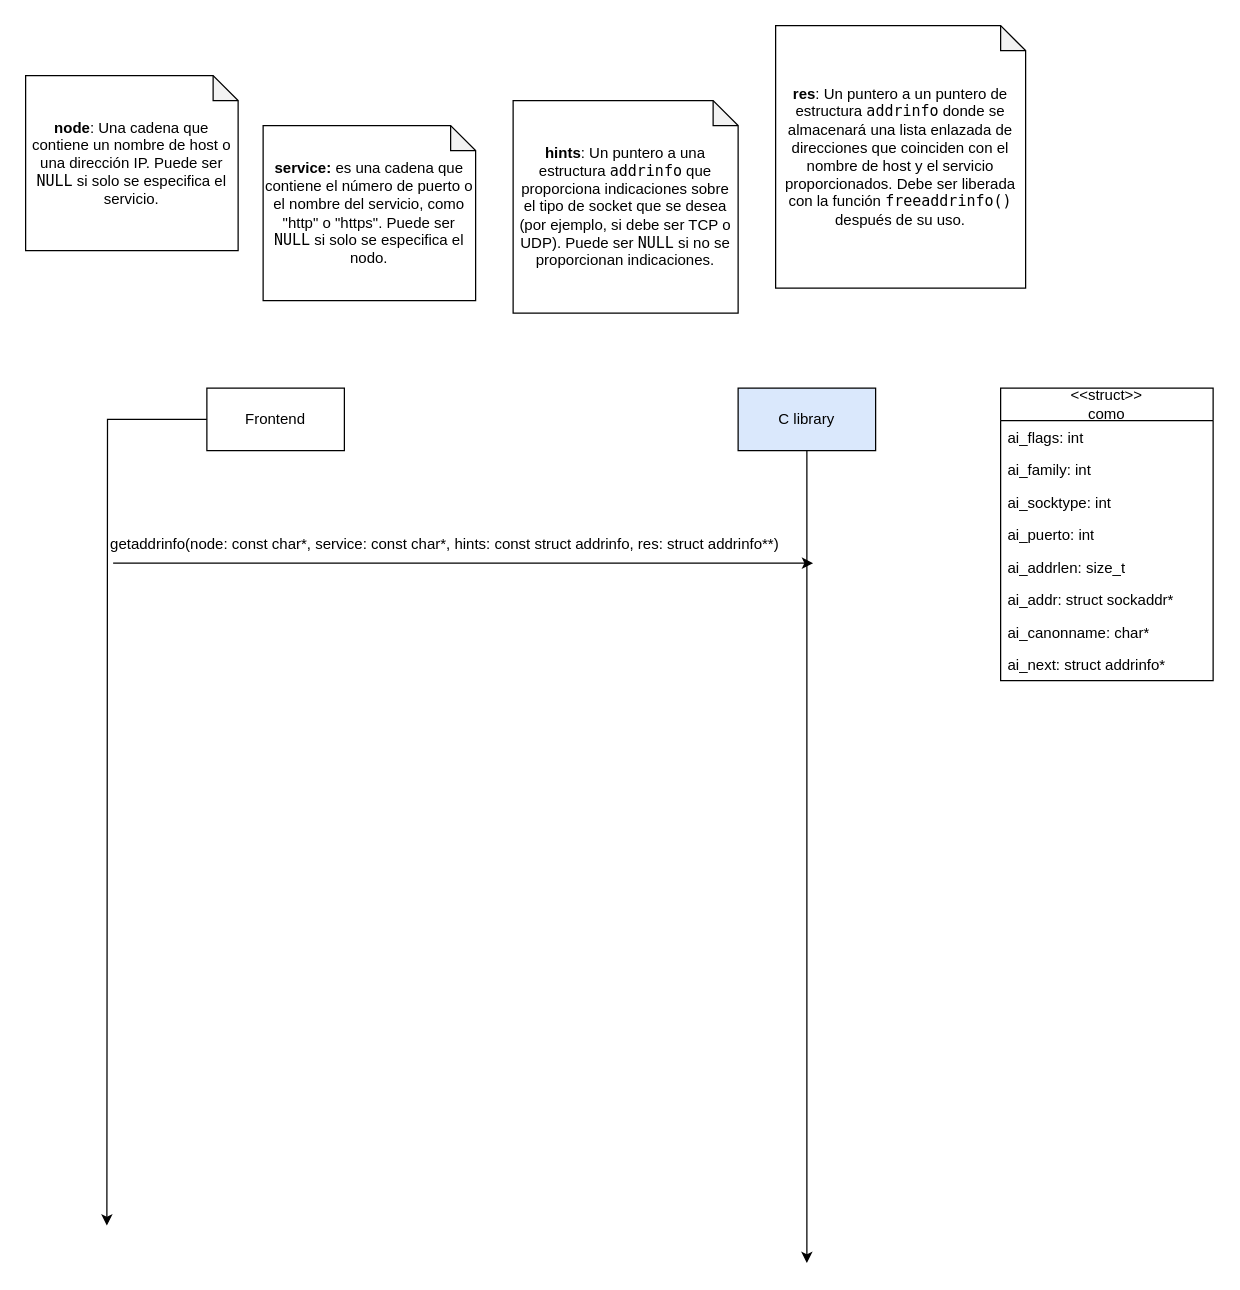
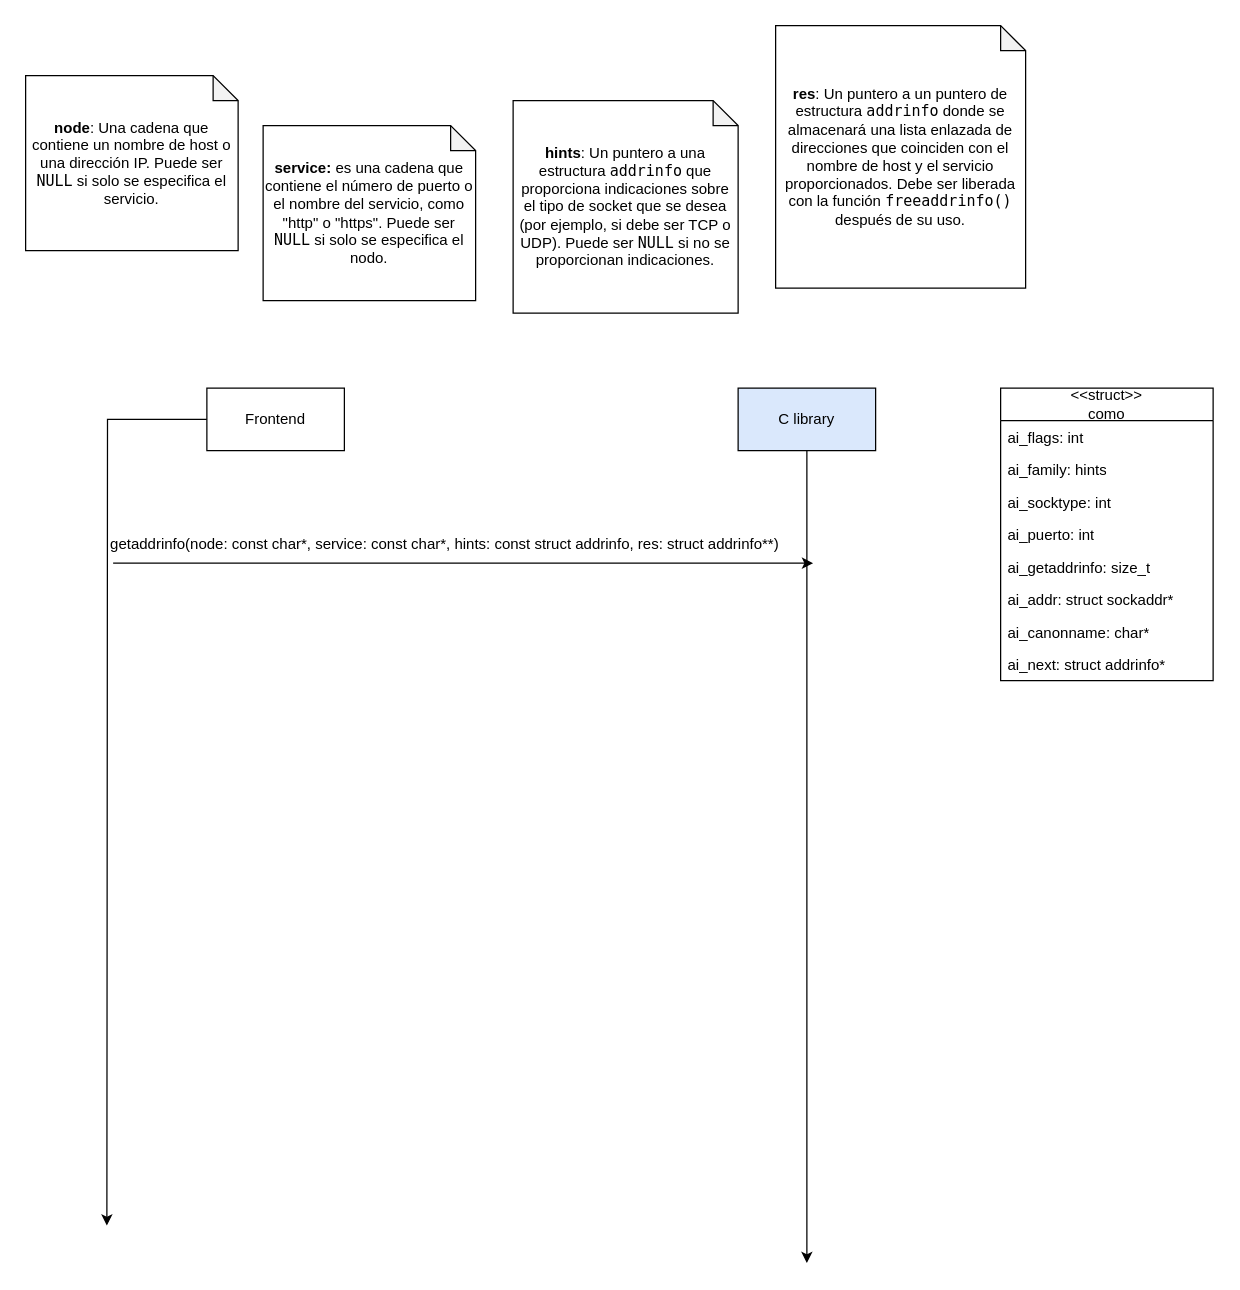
node "ai_family: int": label "ai_family: int" -> "ai_family: hints"
node "ai_addrlen: size_t": label "ai_addrlen: size_t" -> "ai_getaddrinfo: size_t"
